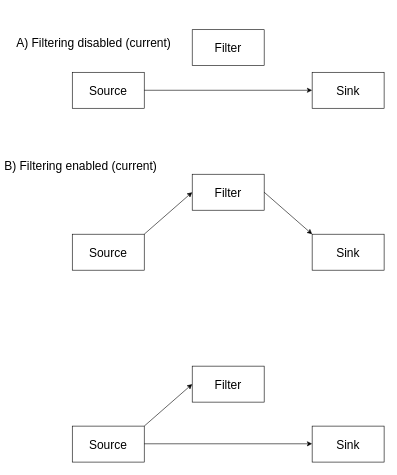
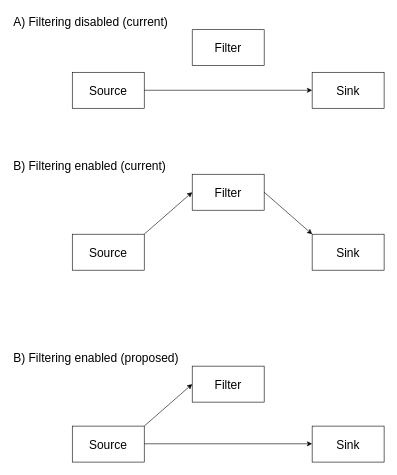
node "A) Filtering disabled (current)": moved (93, 42) -> (90, 21)
node "B) Filtering enabled (current)": moved (81, 165) -> (90, 165)
node "B) Filtering enabled (proposed)": added
